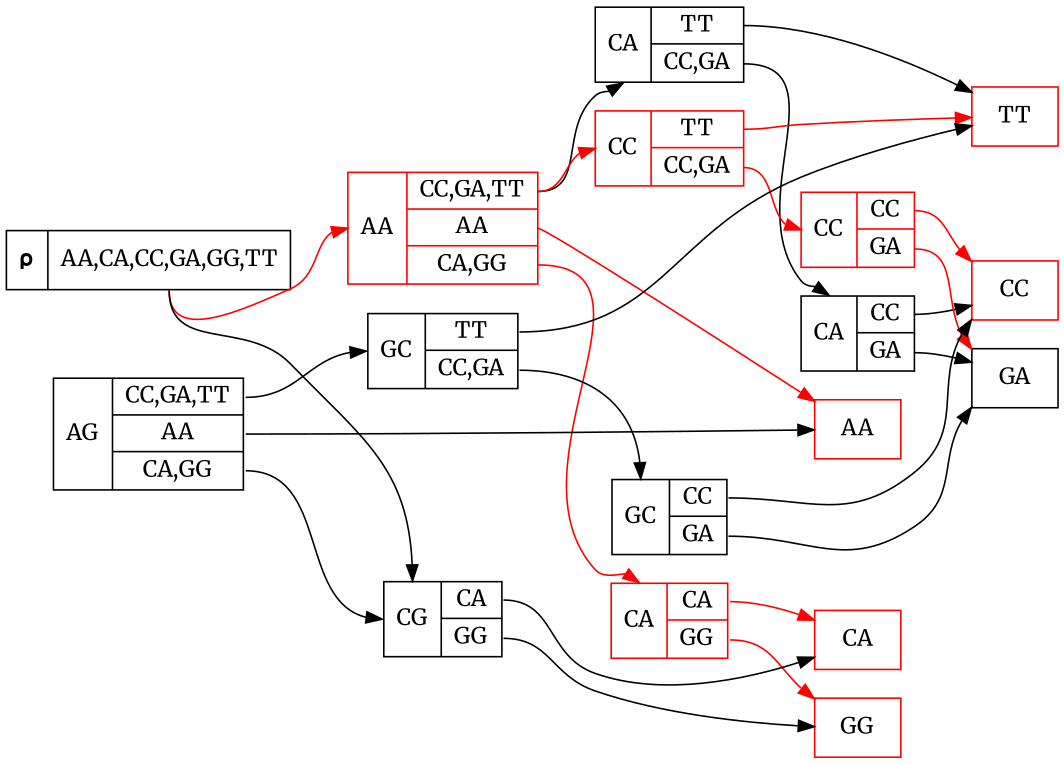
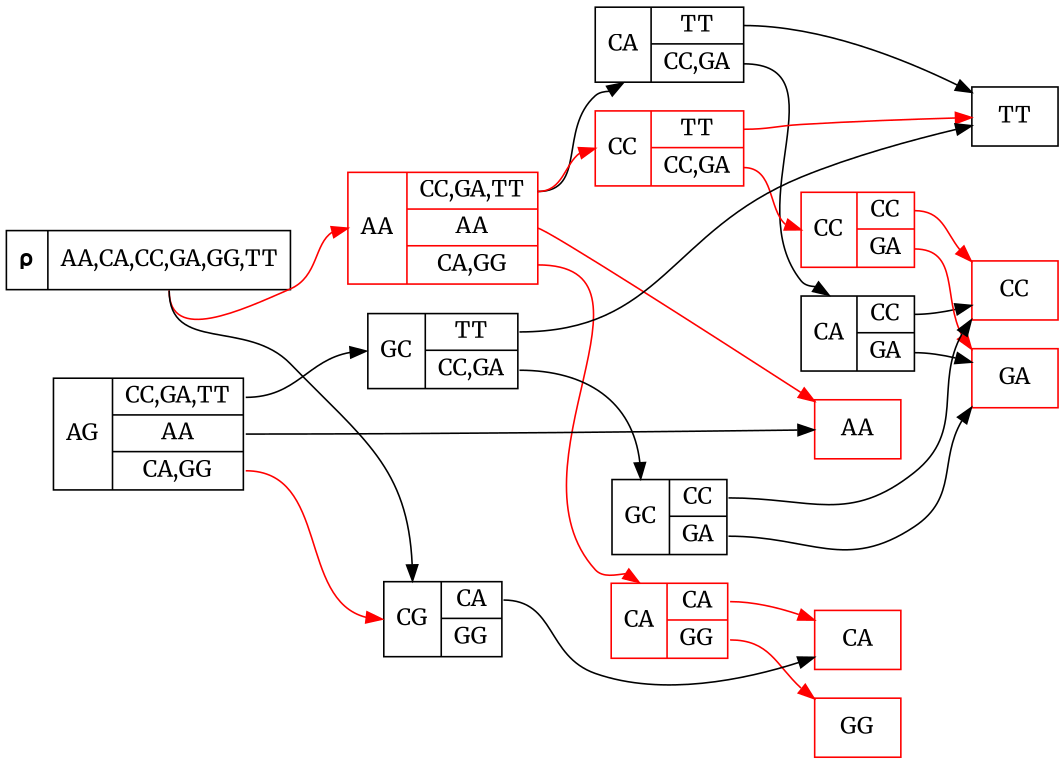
node "TT": color red -> black
node "GA": color black -> red
edge "AG" -> "CG": color black -> red
edge "CG" -> "GG": removed
